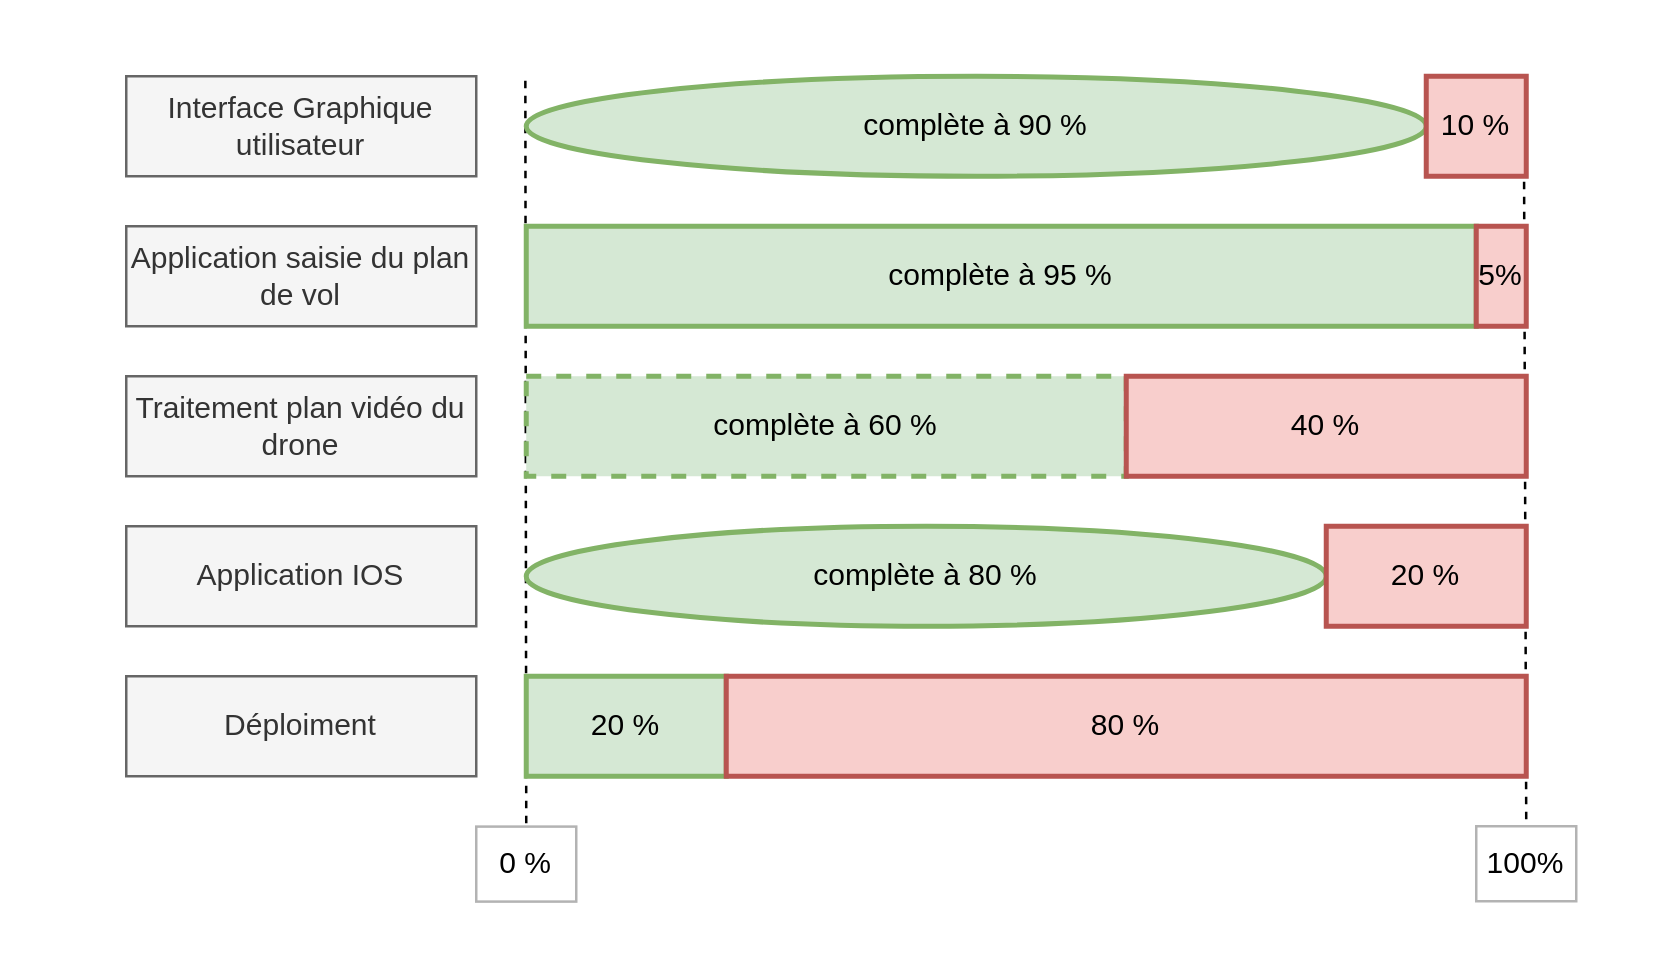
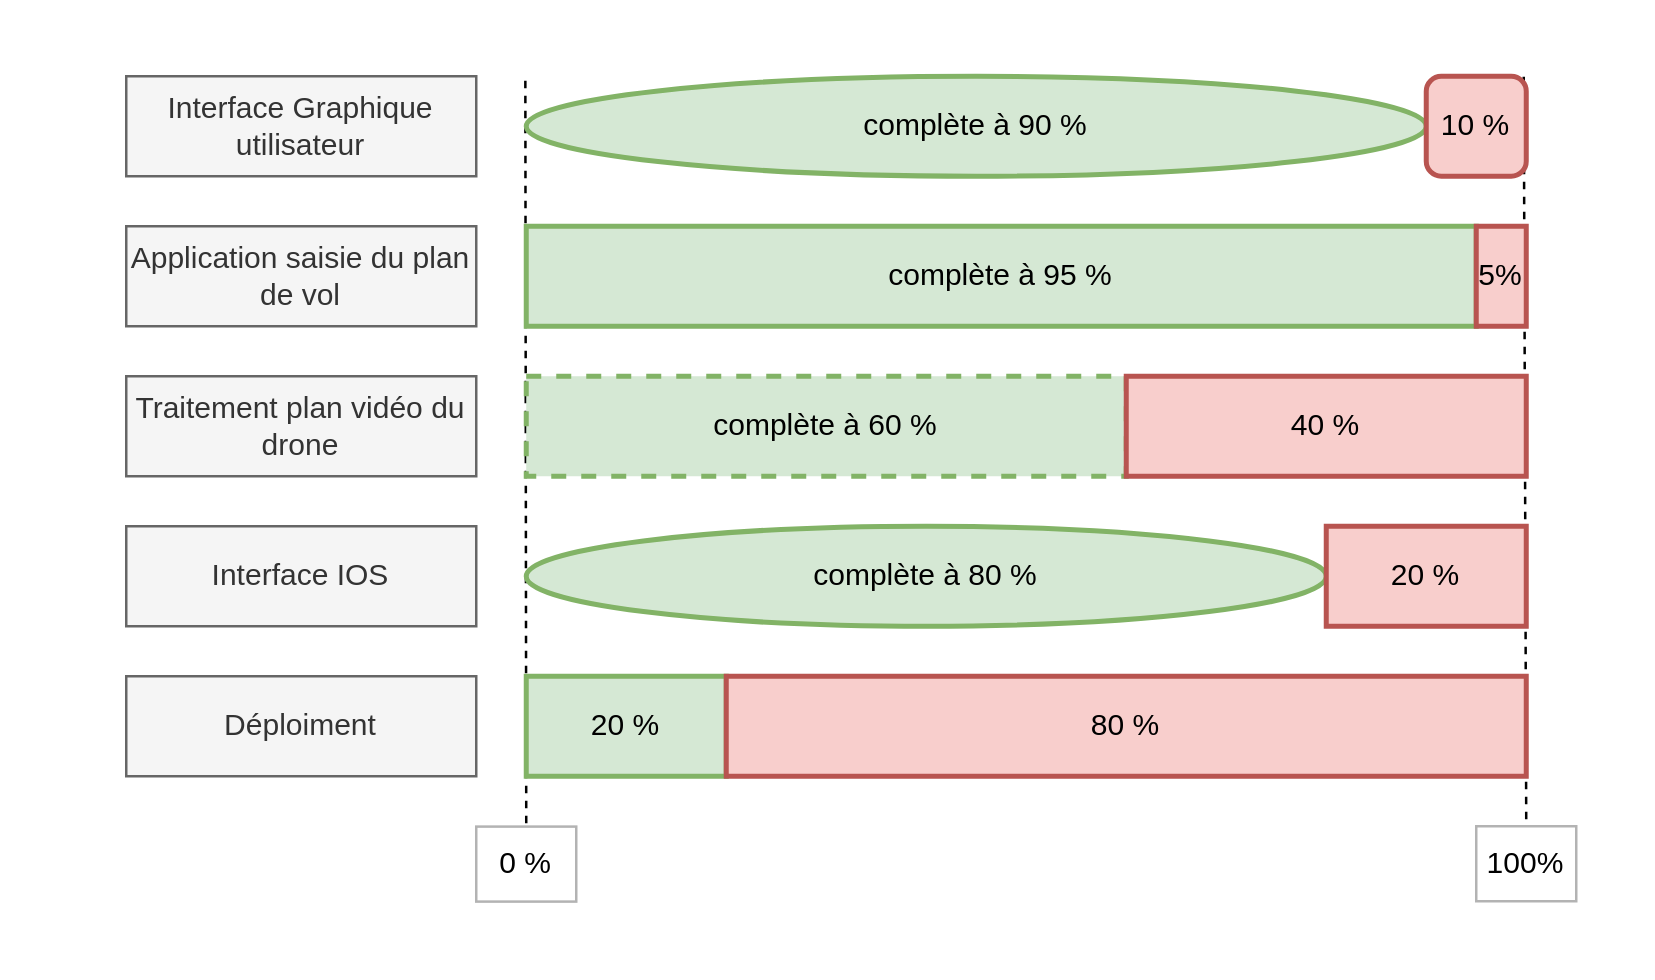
node "10 %": shape rectangle -> rounded rectangle
node "Application IOS": label "Application IOS" -> "Interface IOS"
